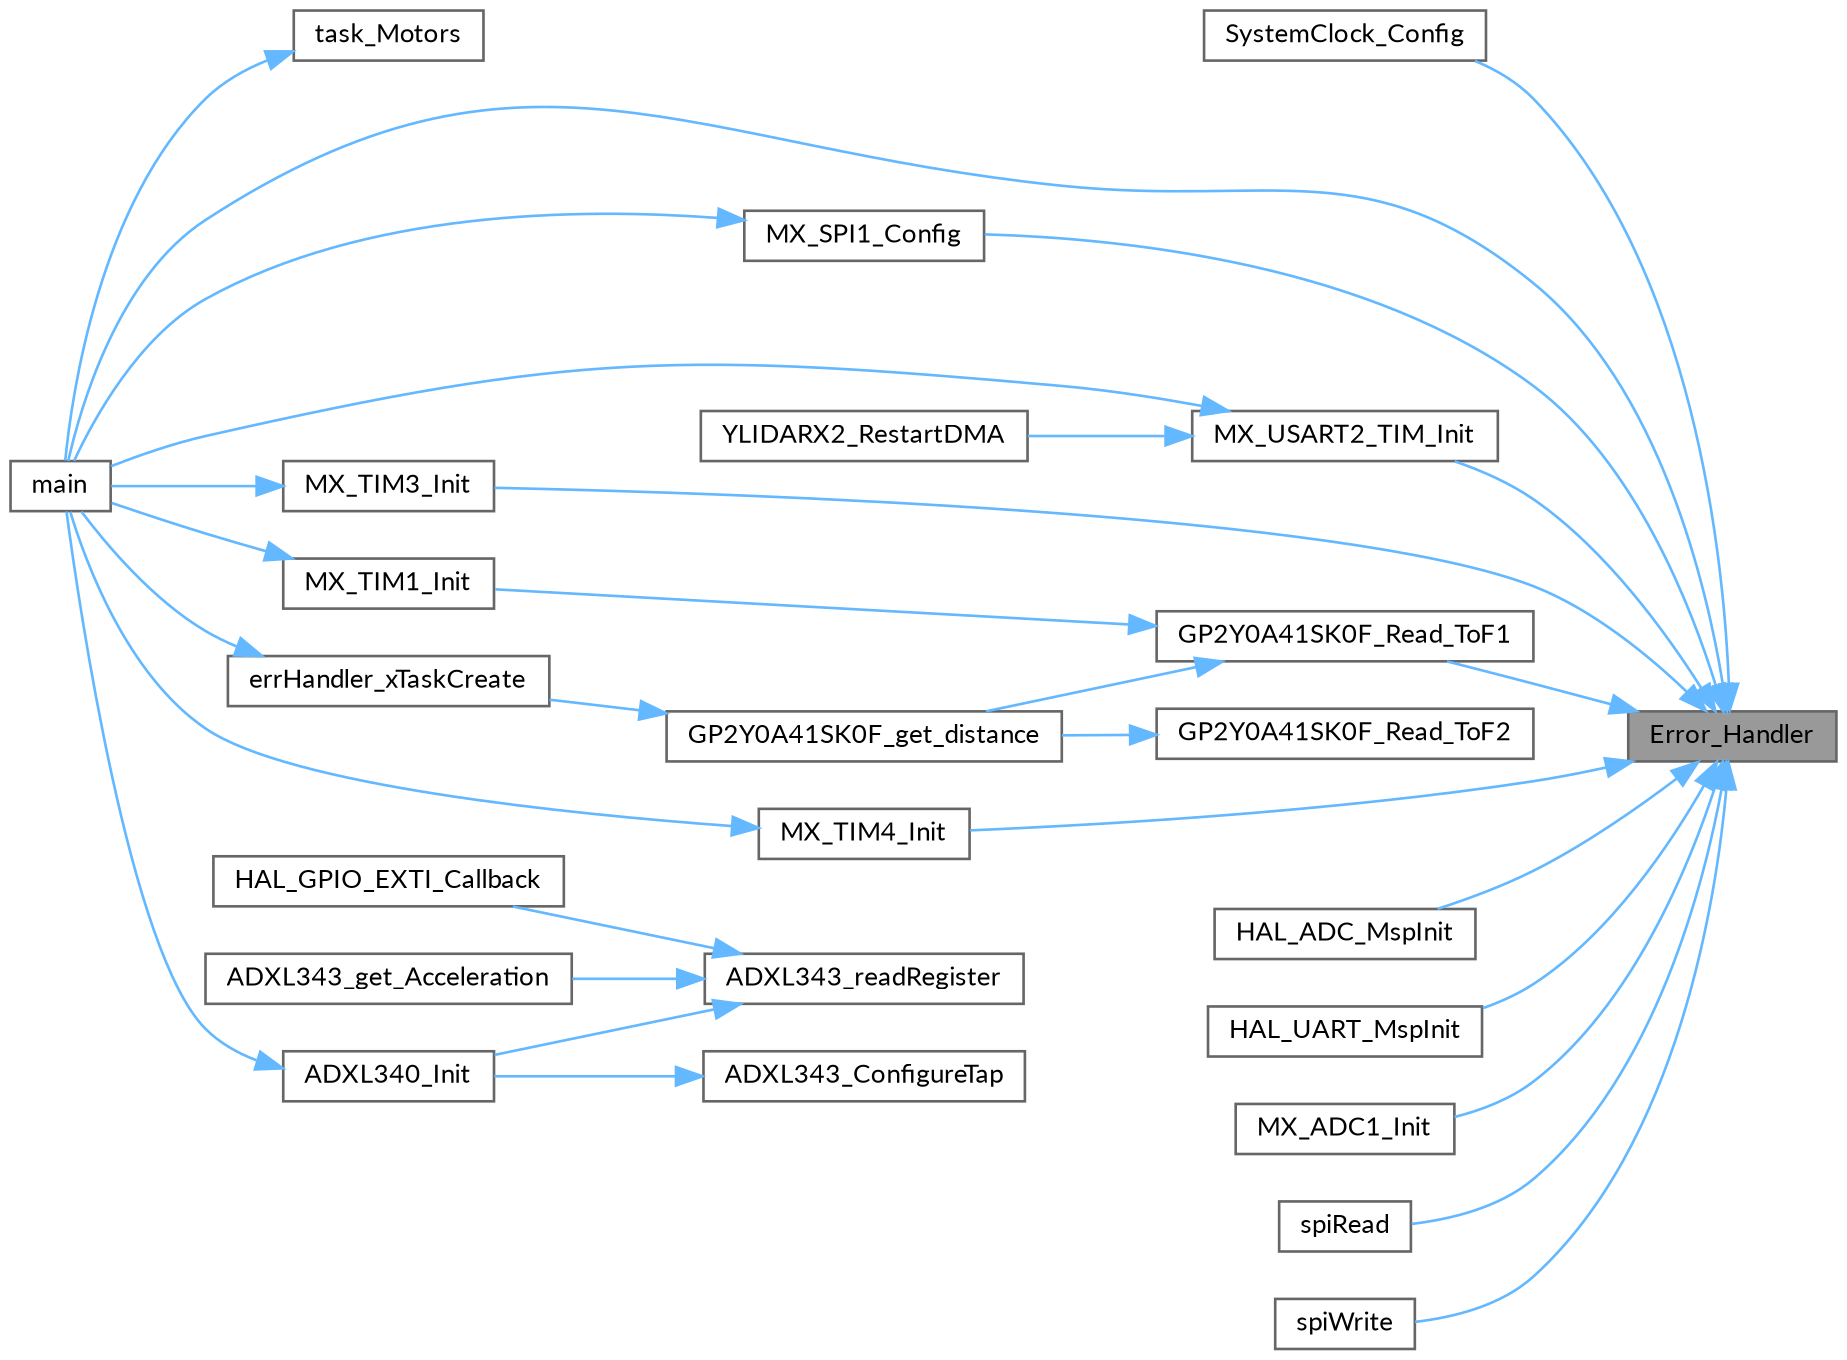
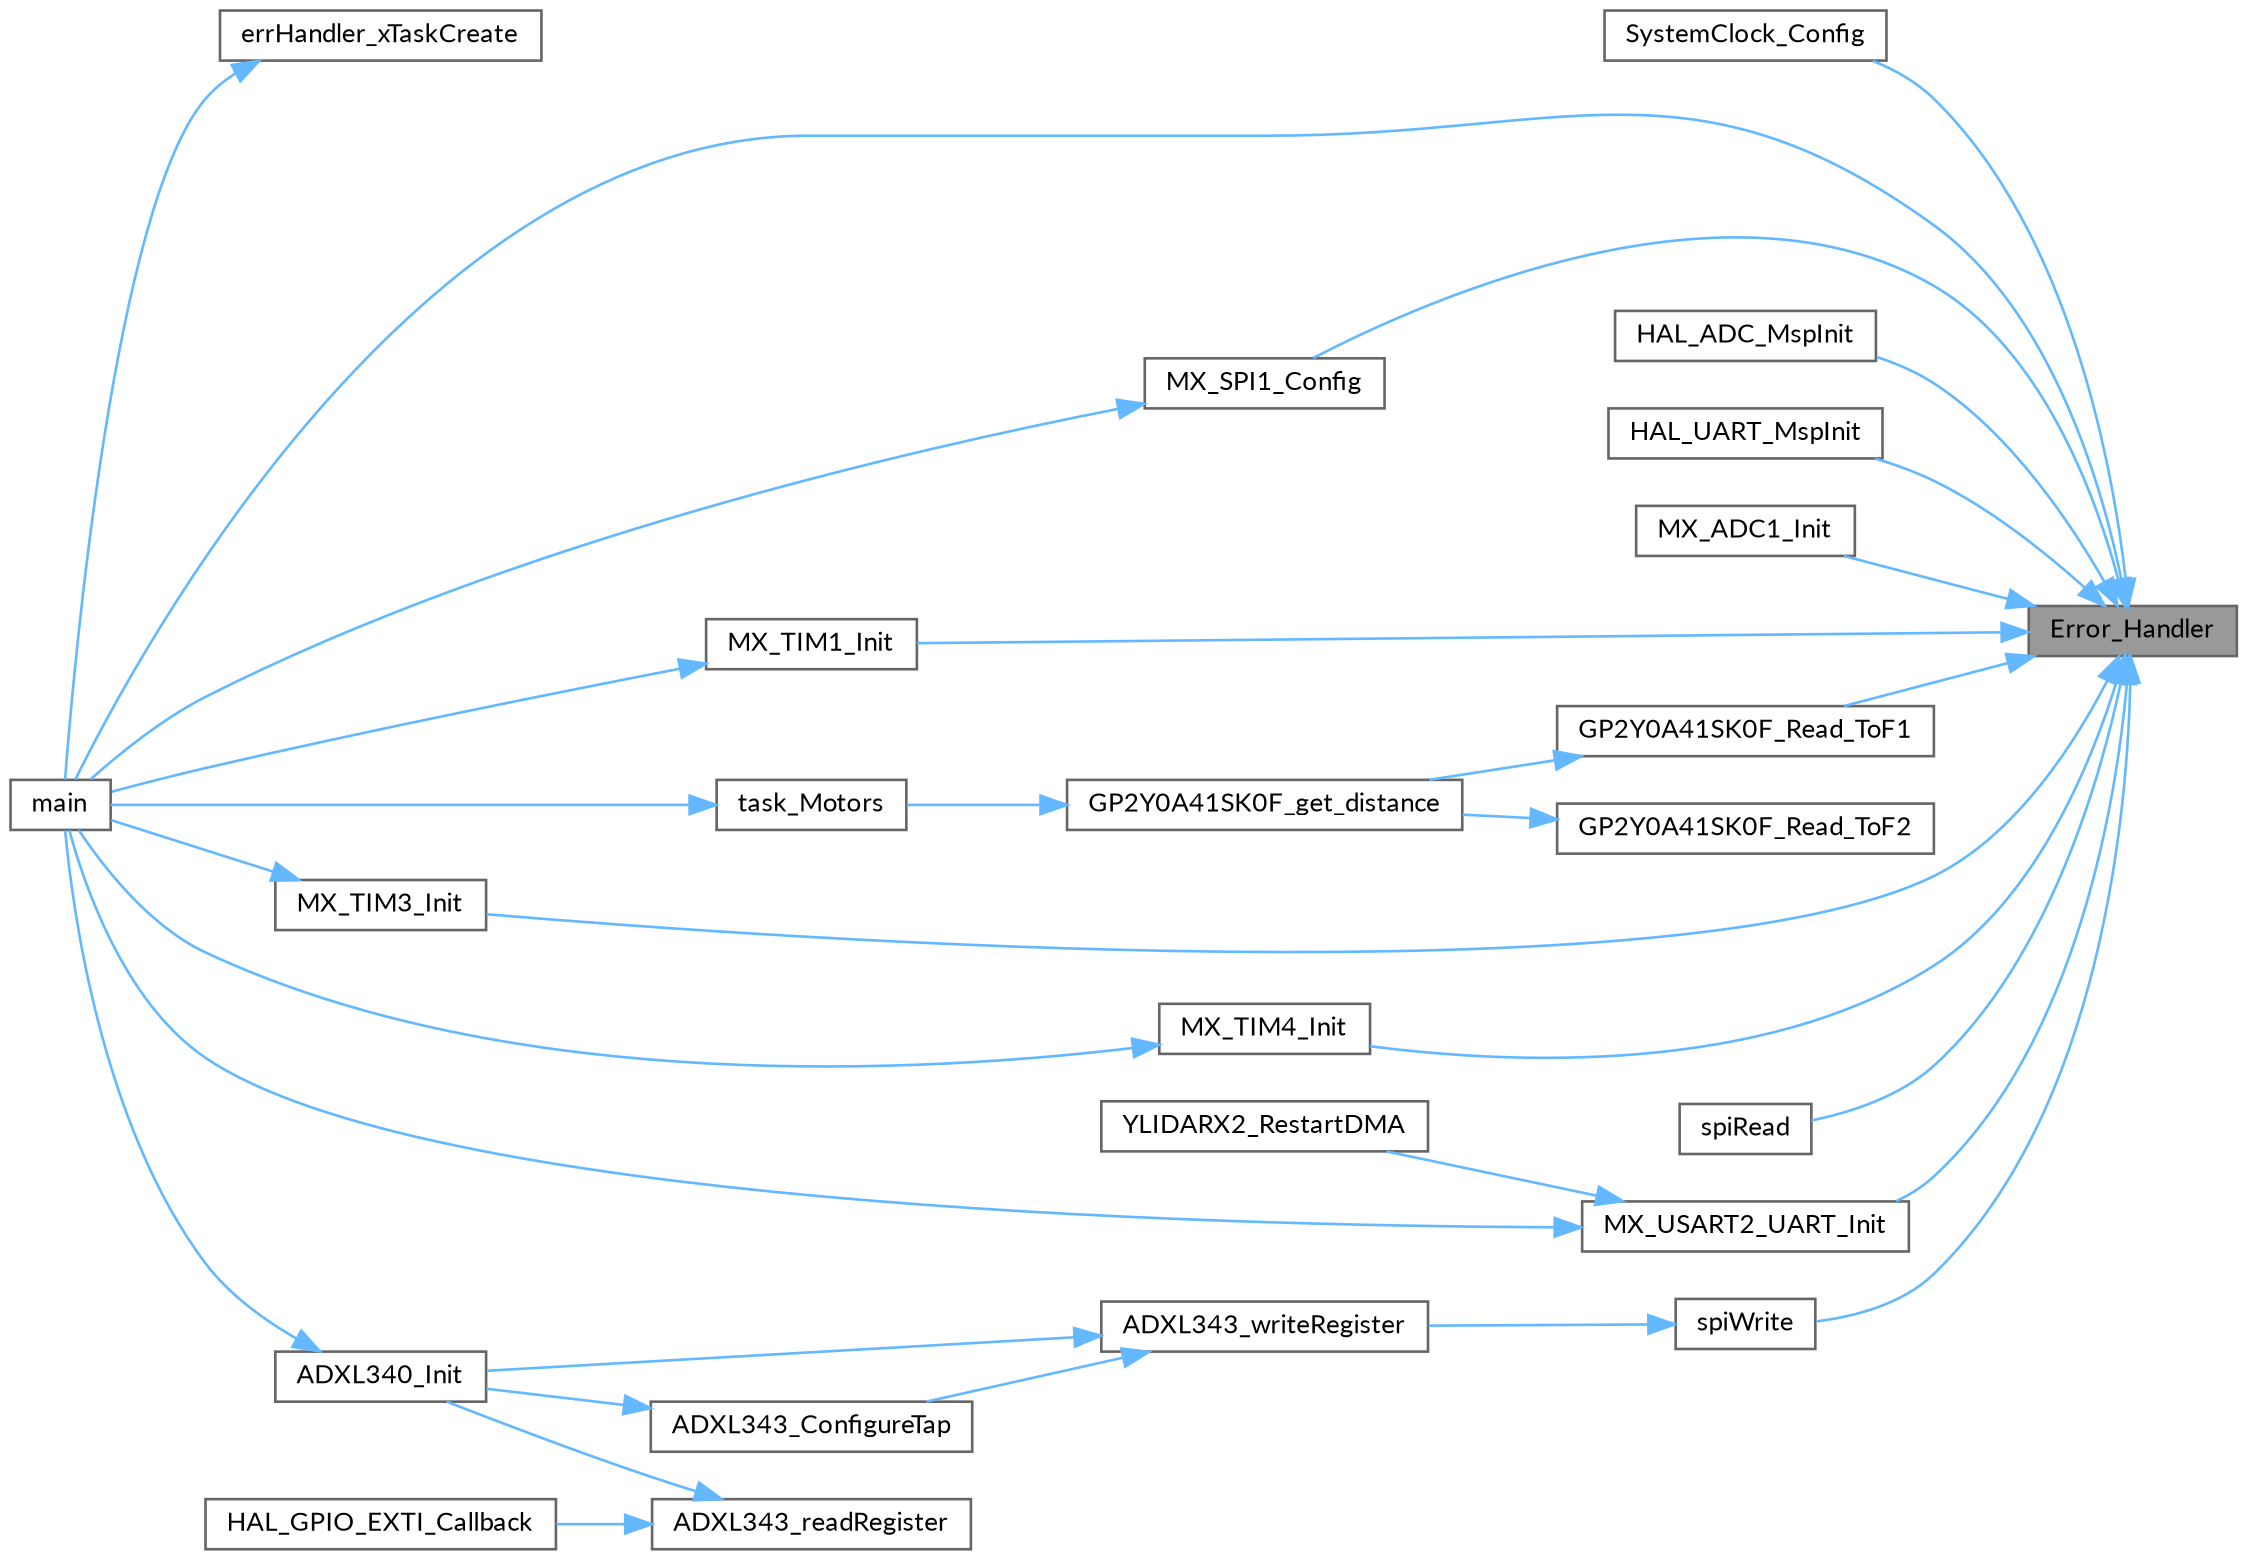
node "MX_USART2_TIM_Init": label "MX_USART2_TIM_Init" -> "MX_USART2_UART_Init"
edge "MX_TIM1_Init" -> "GP2Y0A41SK0F_Read_ToF1": now "MX_TIM1_Init" -> "Error_Handler"
edge "errHandler_xTaskCreate" -> "GP2Y0A41SK0F_get_distance": now "task_Motors" -> "GP2Y0A41SK0F_get_distance"
node "ADXL343_get_Acceleration": removed
node "ADXL343_writeRegister": added
